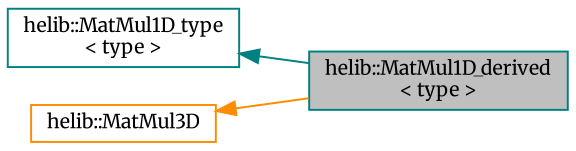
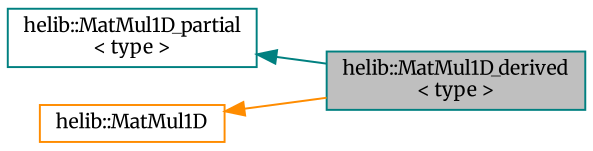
node "helib::MatMul1D_type < type >": label "helib::MatMul1D_type < type >" -> "helib::MatMul1D_partial < type >"
node "helib::MatMul3D": label "helib::MatMul3D" -> "helib::MatMul1D"
